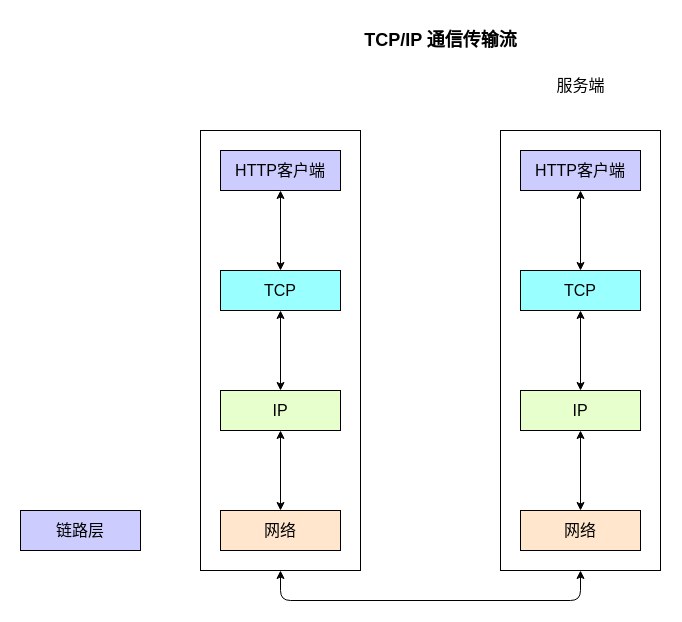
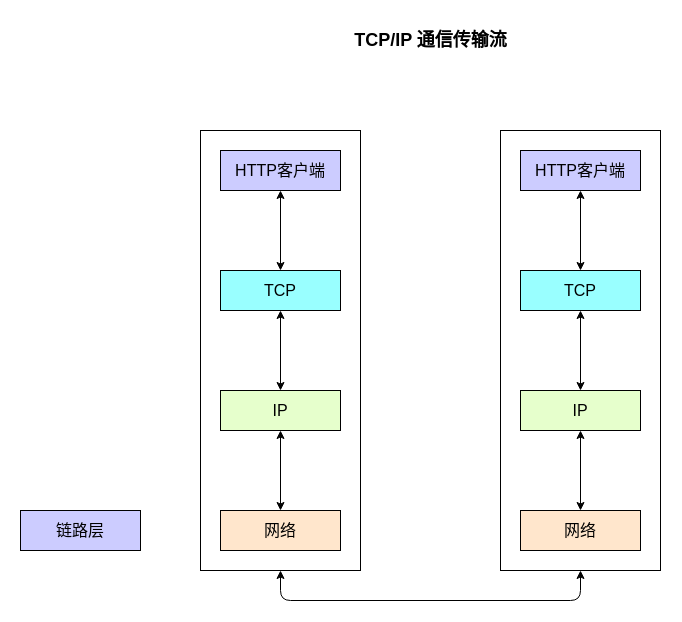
node "TCP/IP 通信传输流": moved (441, 41) -> (431, 41)
node "服务端": removed
